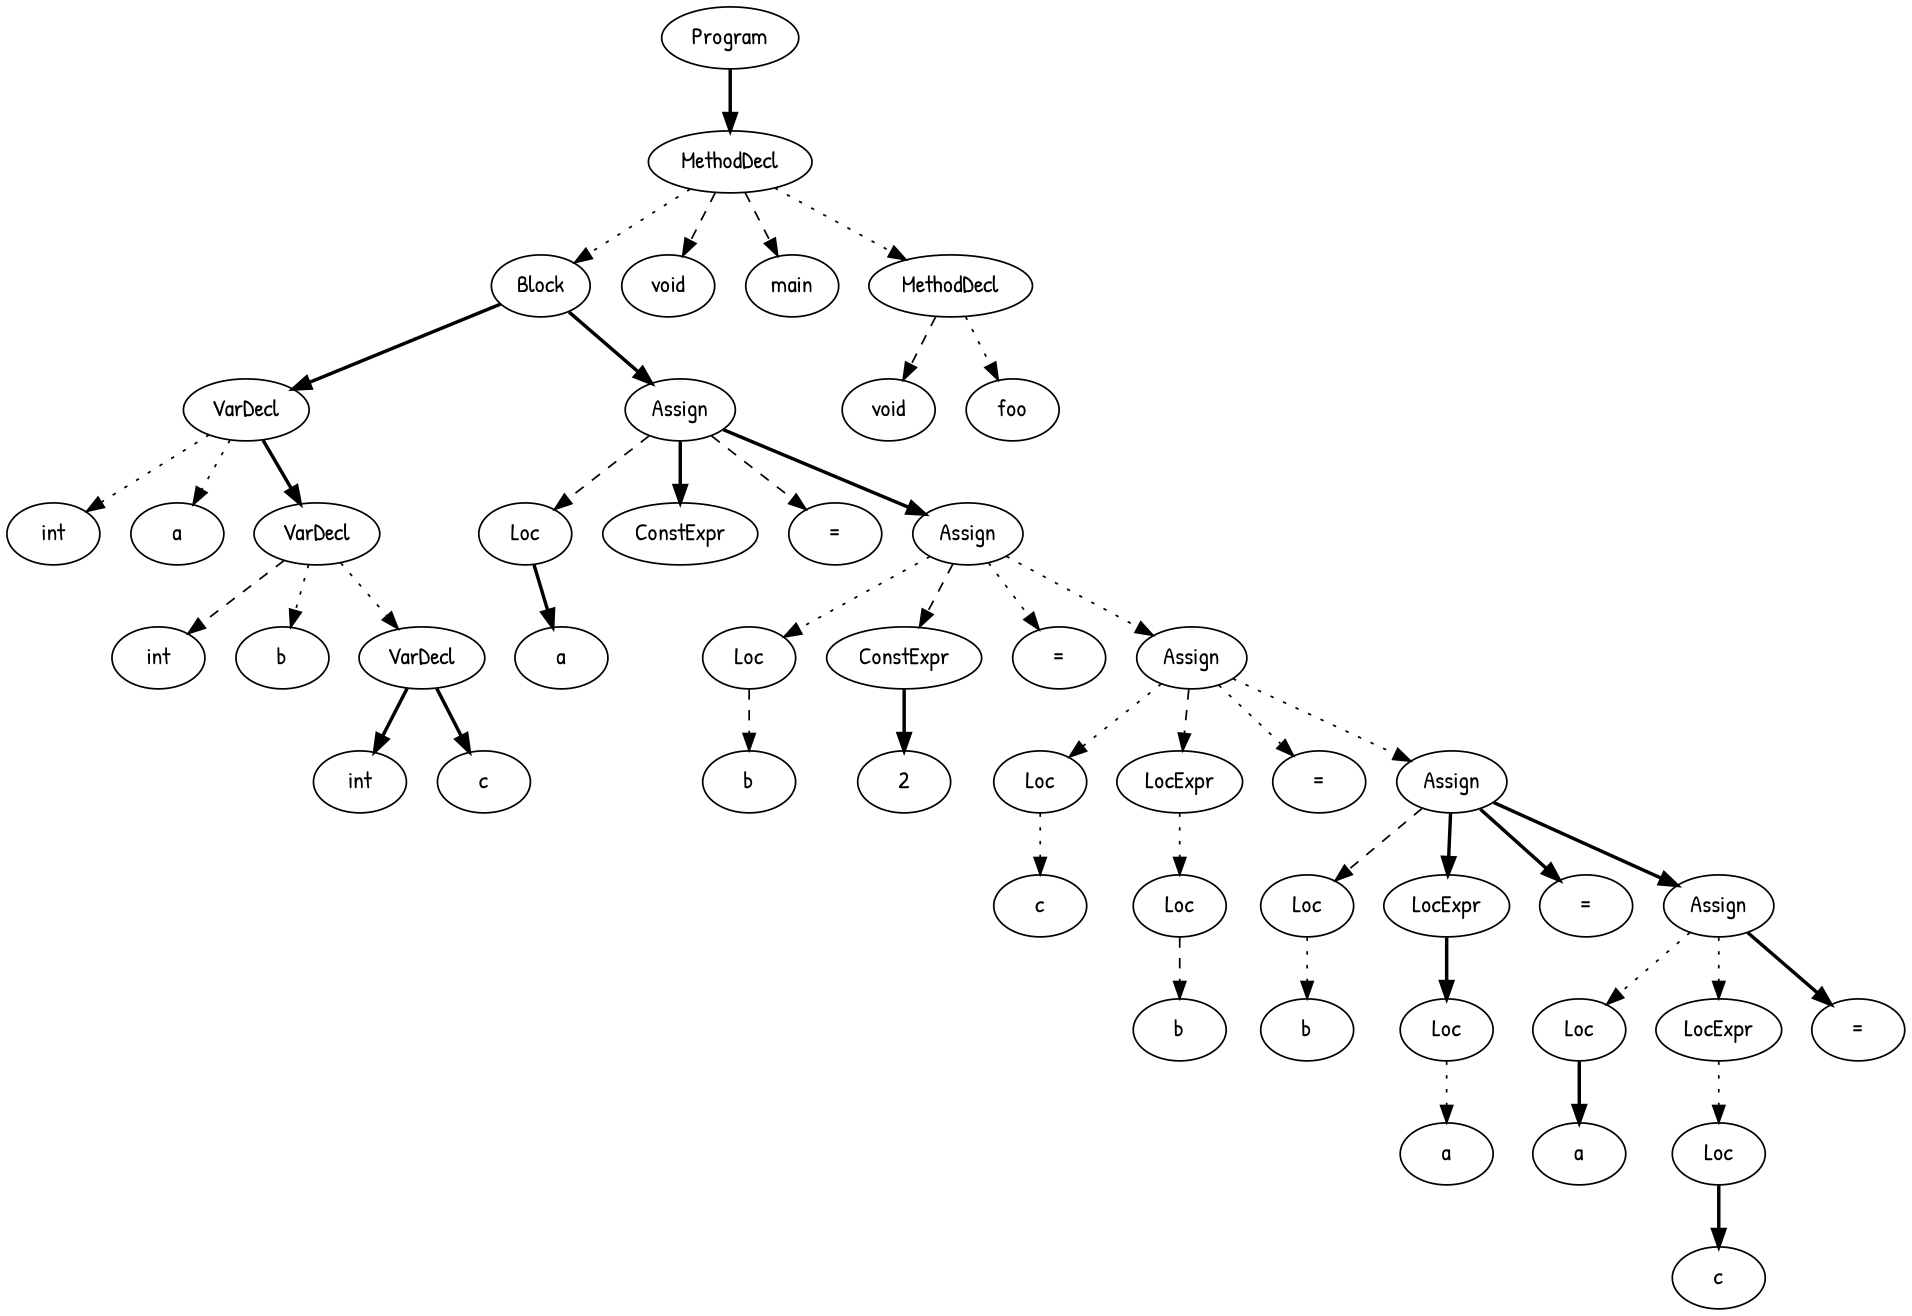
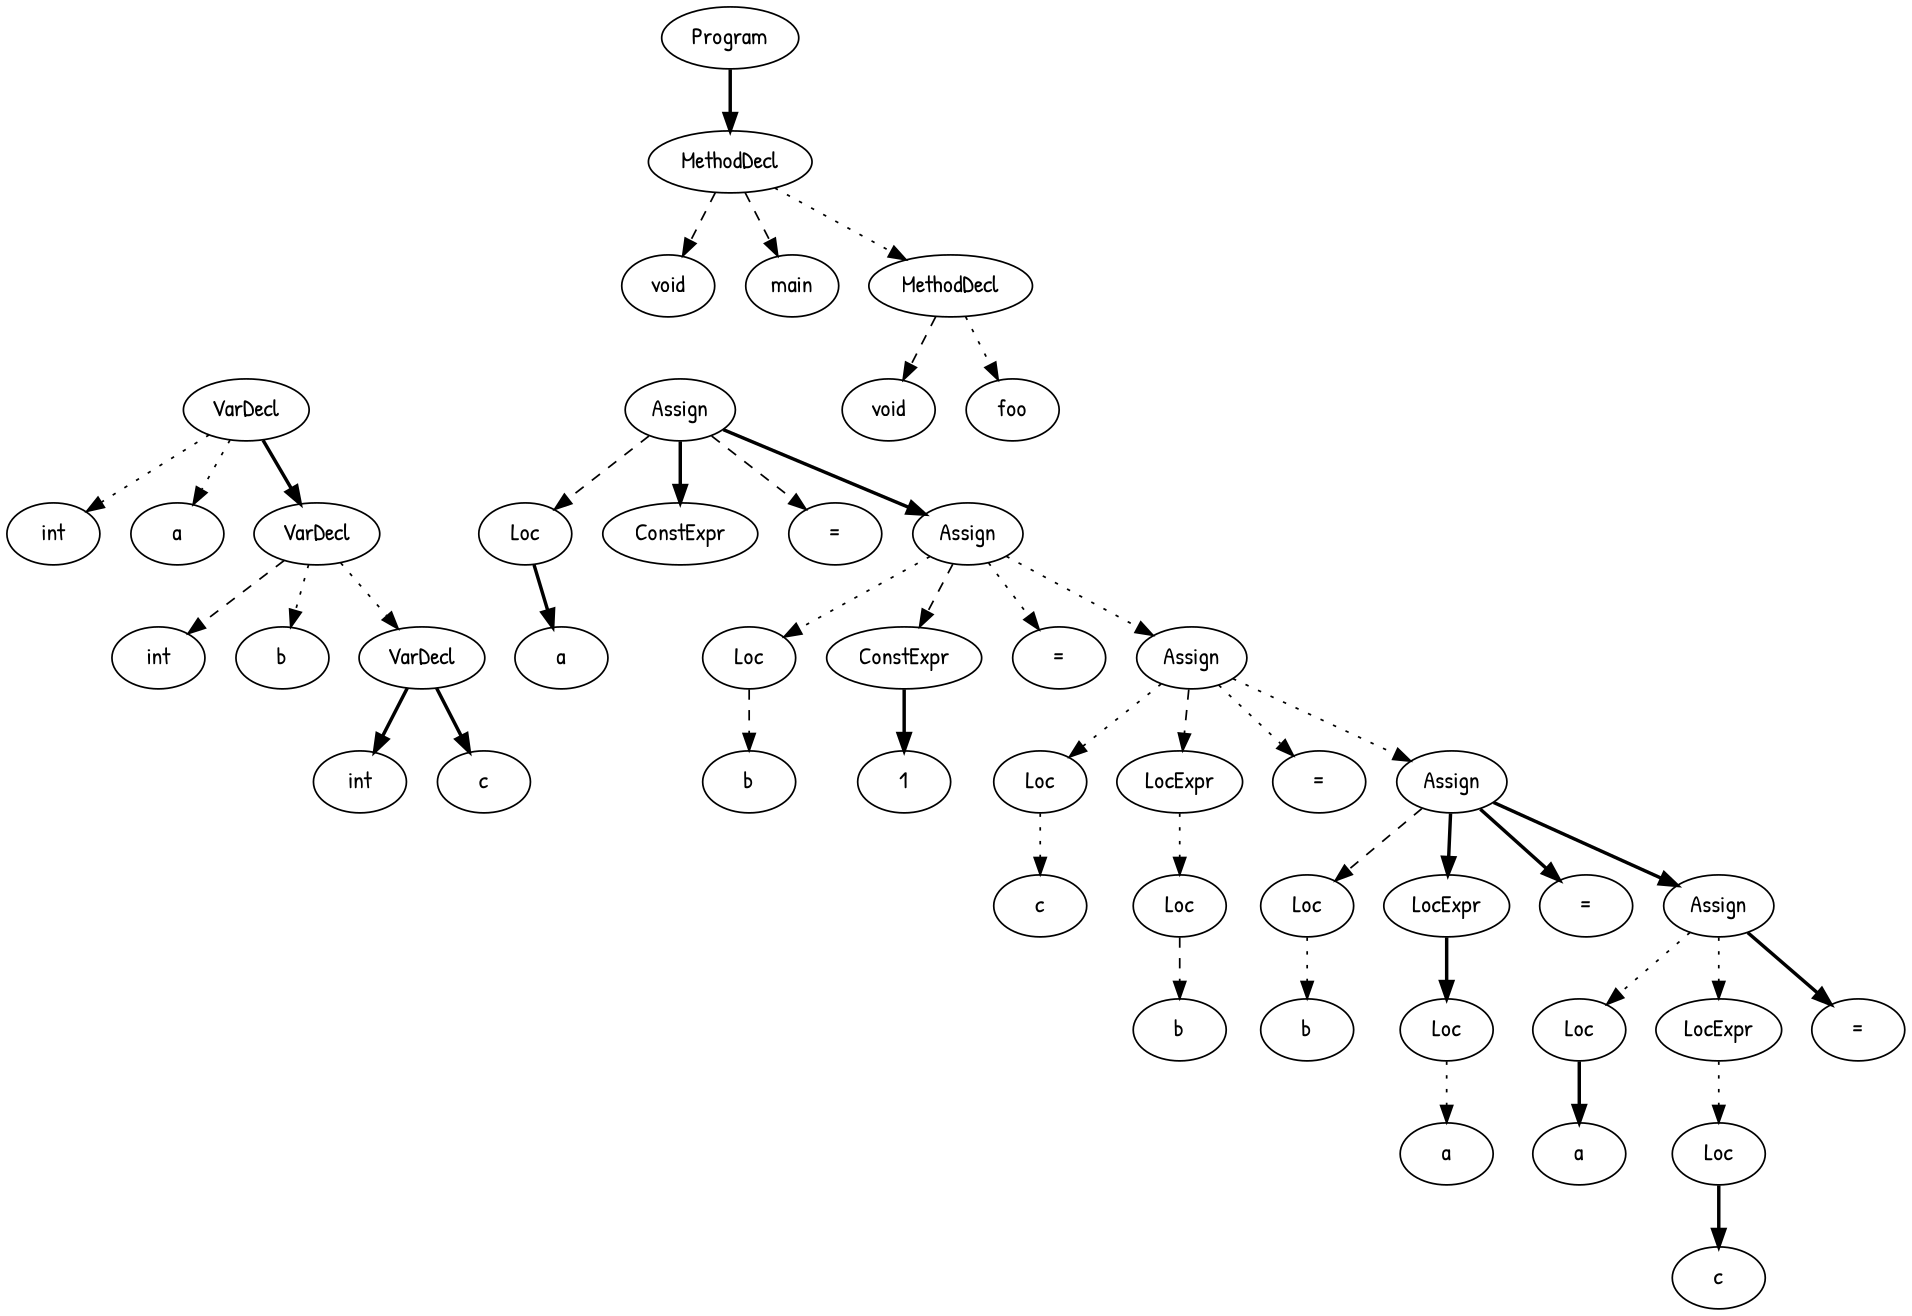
node "Block": removed
node "2": label "2" -> "1"
